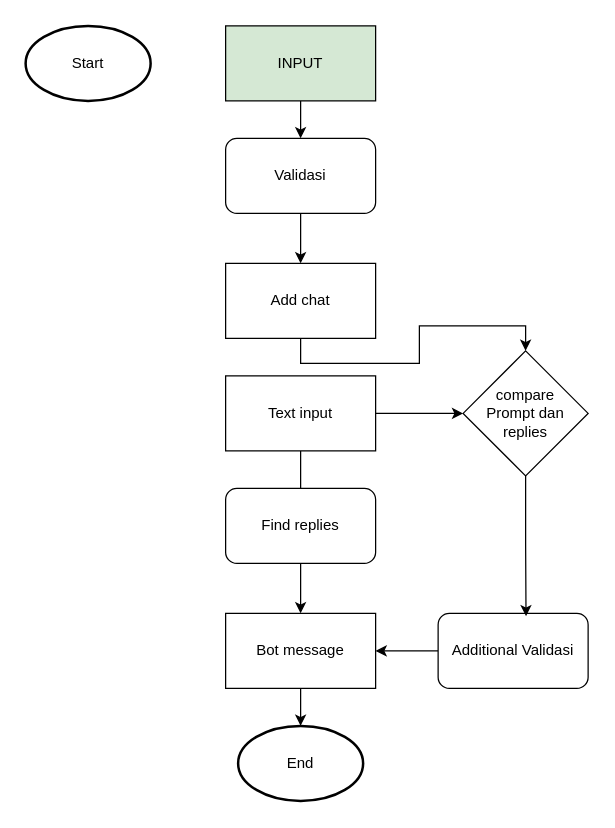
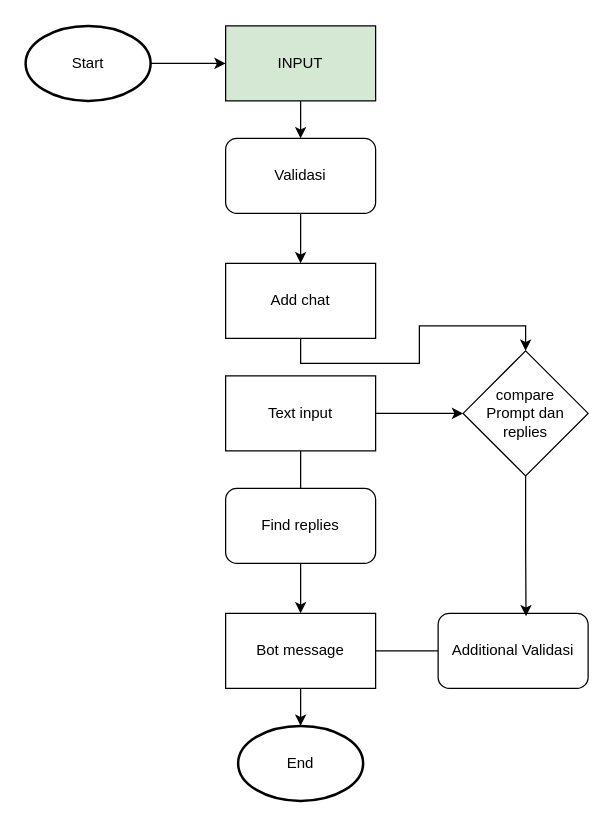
edge "Start" -> "INPUT": added
edge "Additional Validasi" -> "Bot message": arrowhead classic -> none
